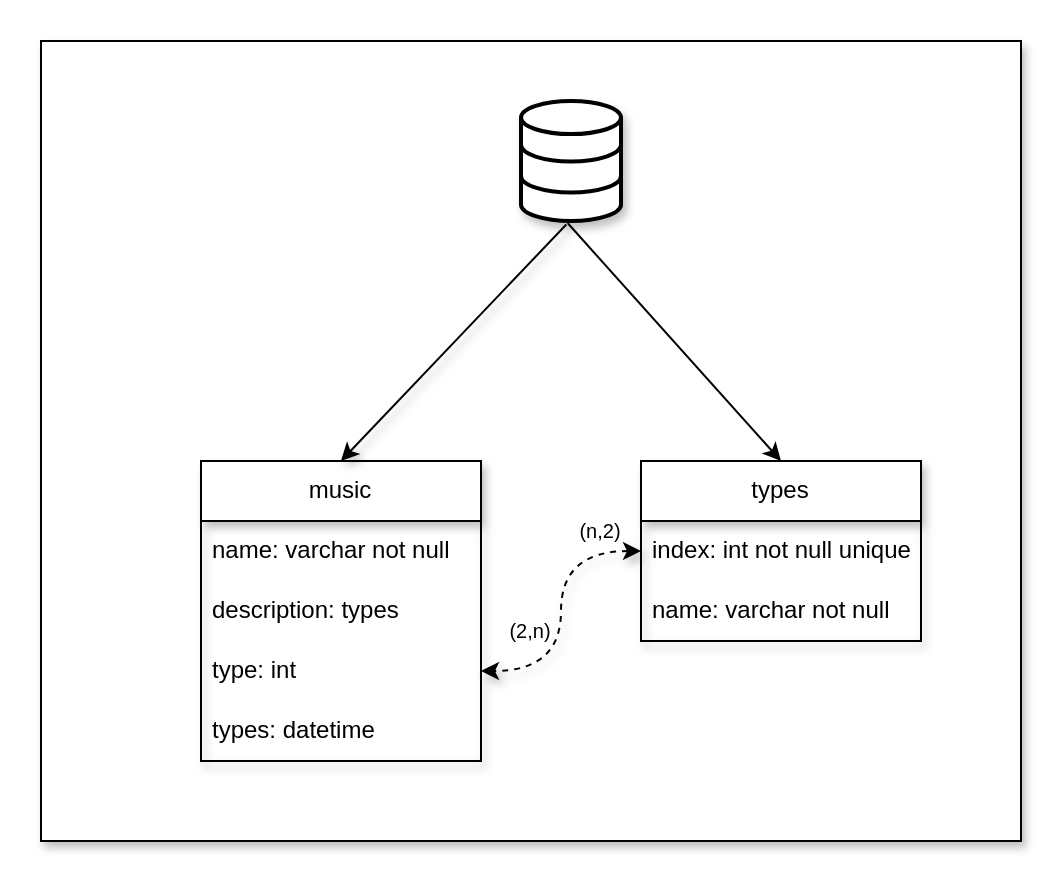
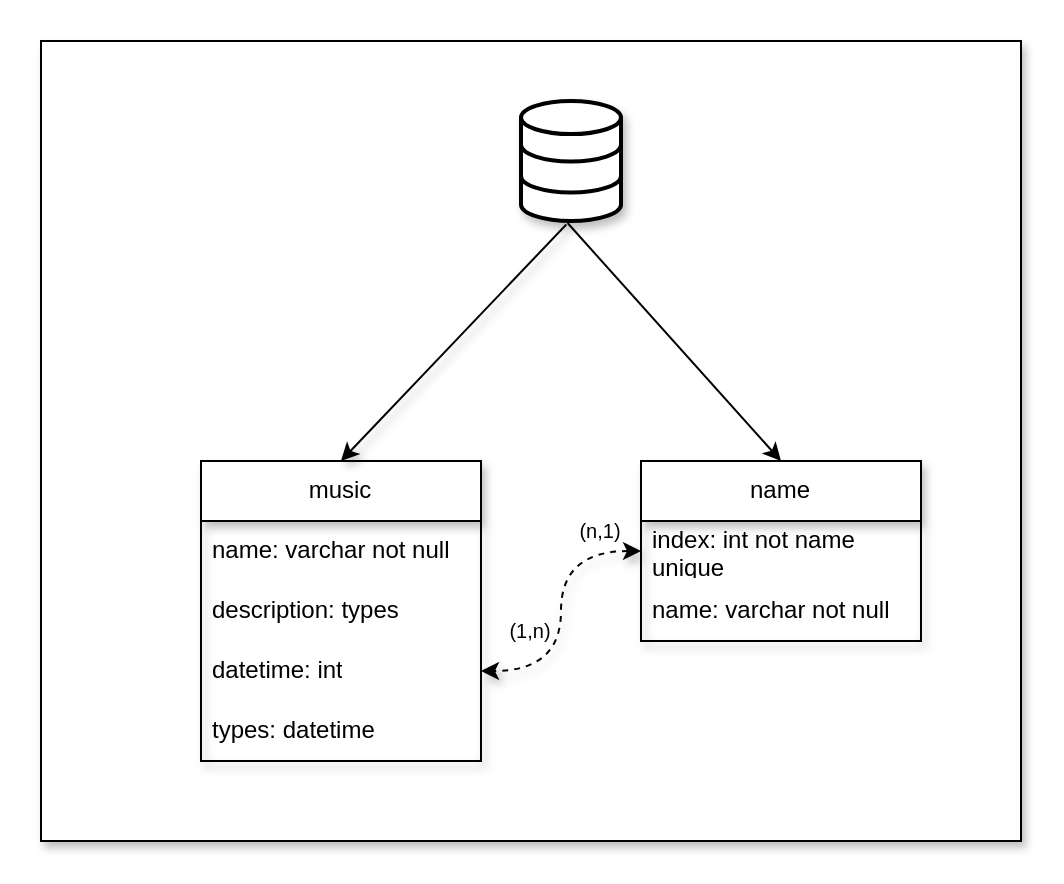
node "types": label "types" -> "name"
node "(n,2)": label "(n,2)" -> "(n,1)"
node "index: int not null unique": label "index: int not null unique" -> "index: int not name unique"
node "(2,n)": label "(2,n)" -> "(1,n)"
node "type: int": label "type: int" -> "datetime: int"
